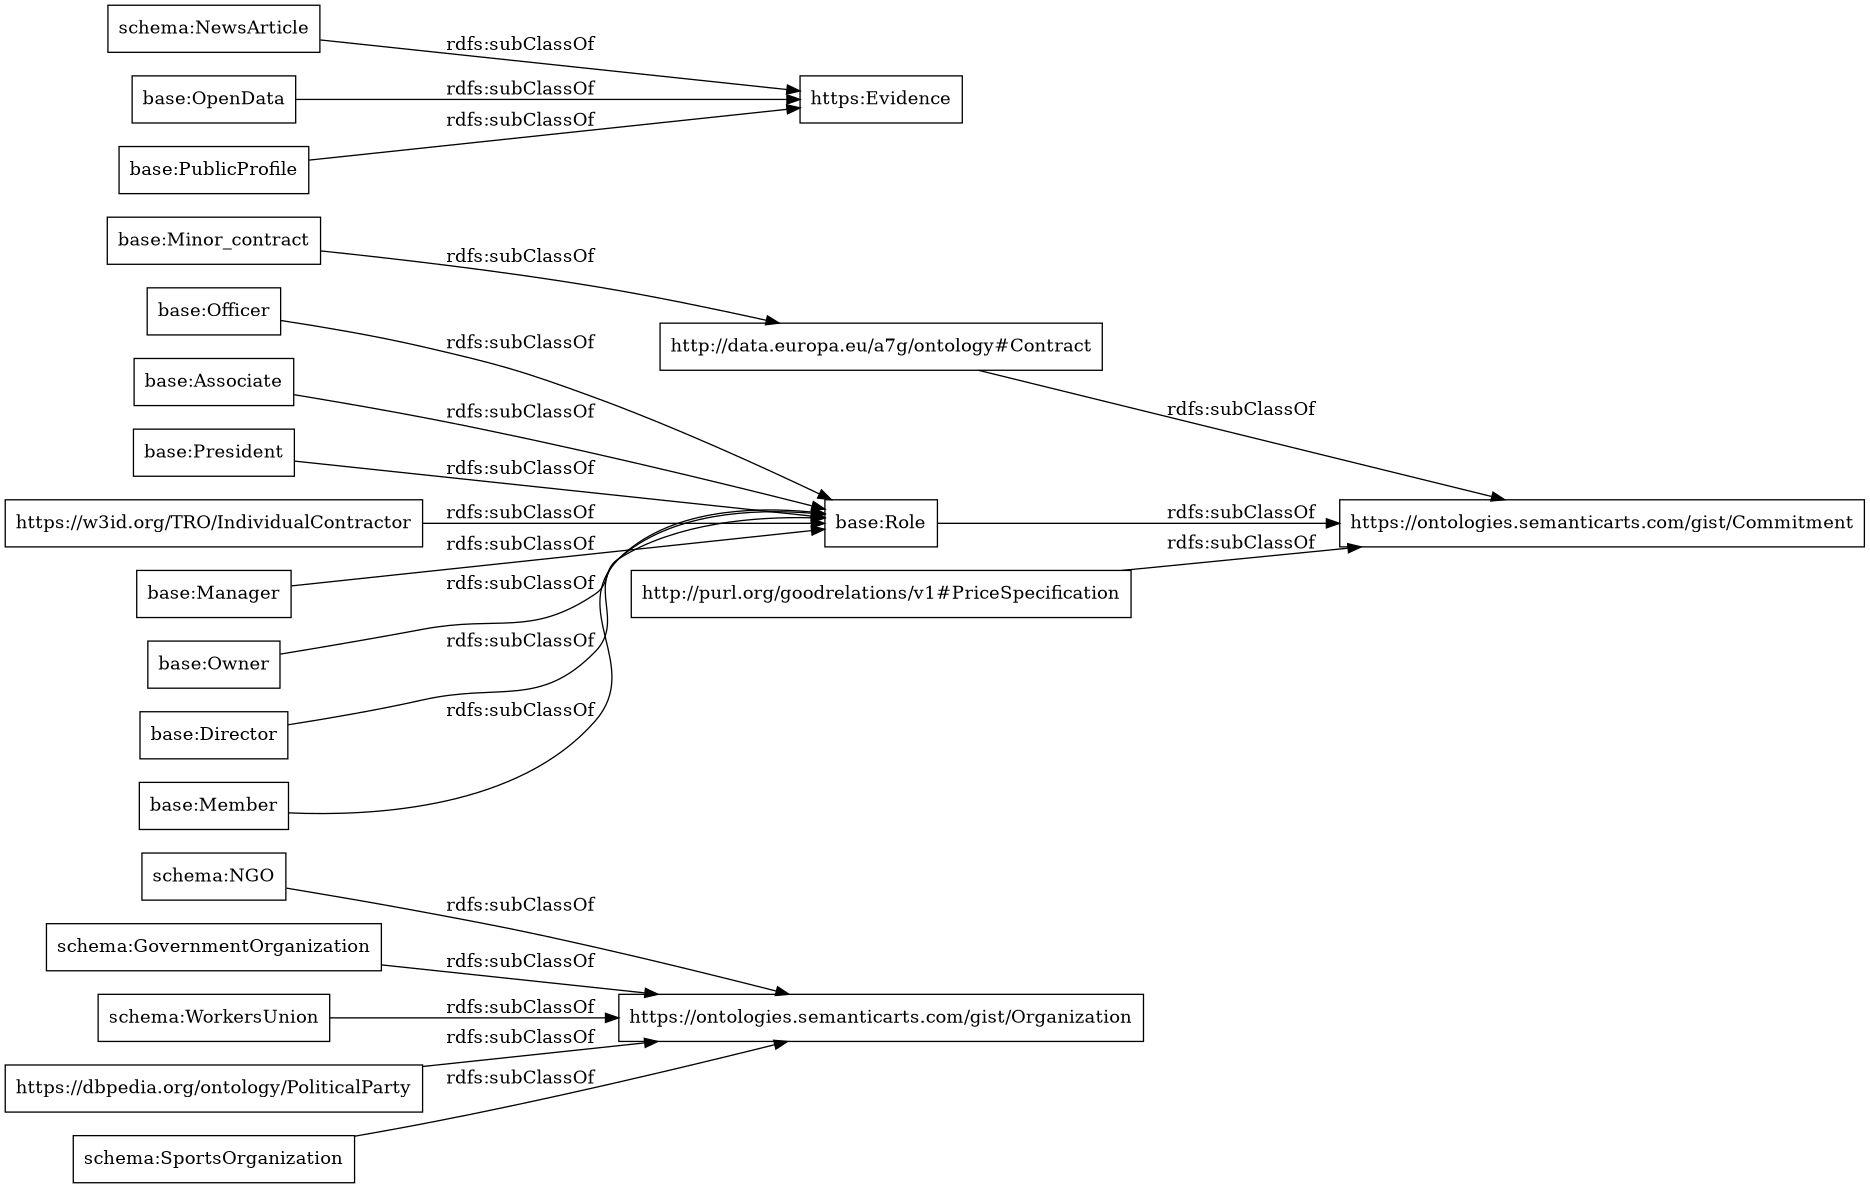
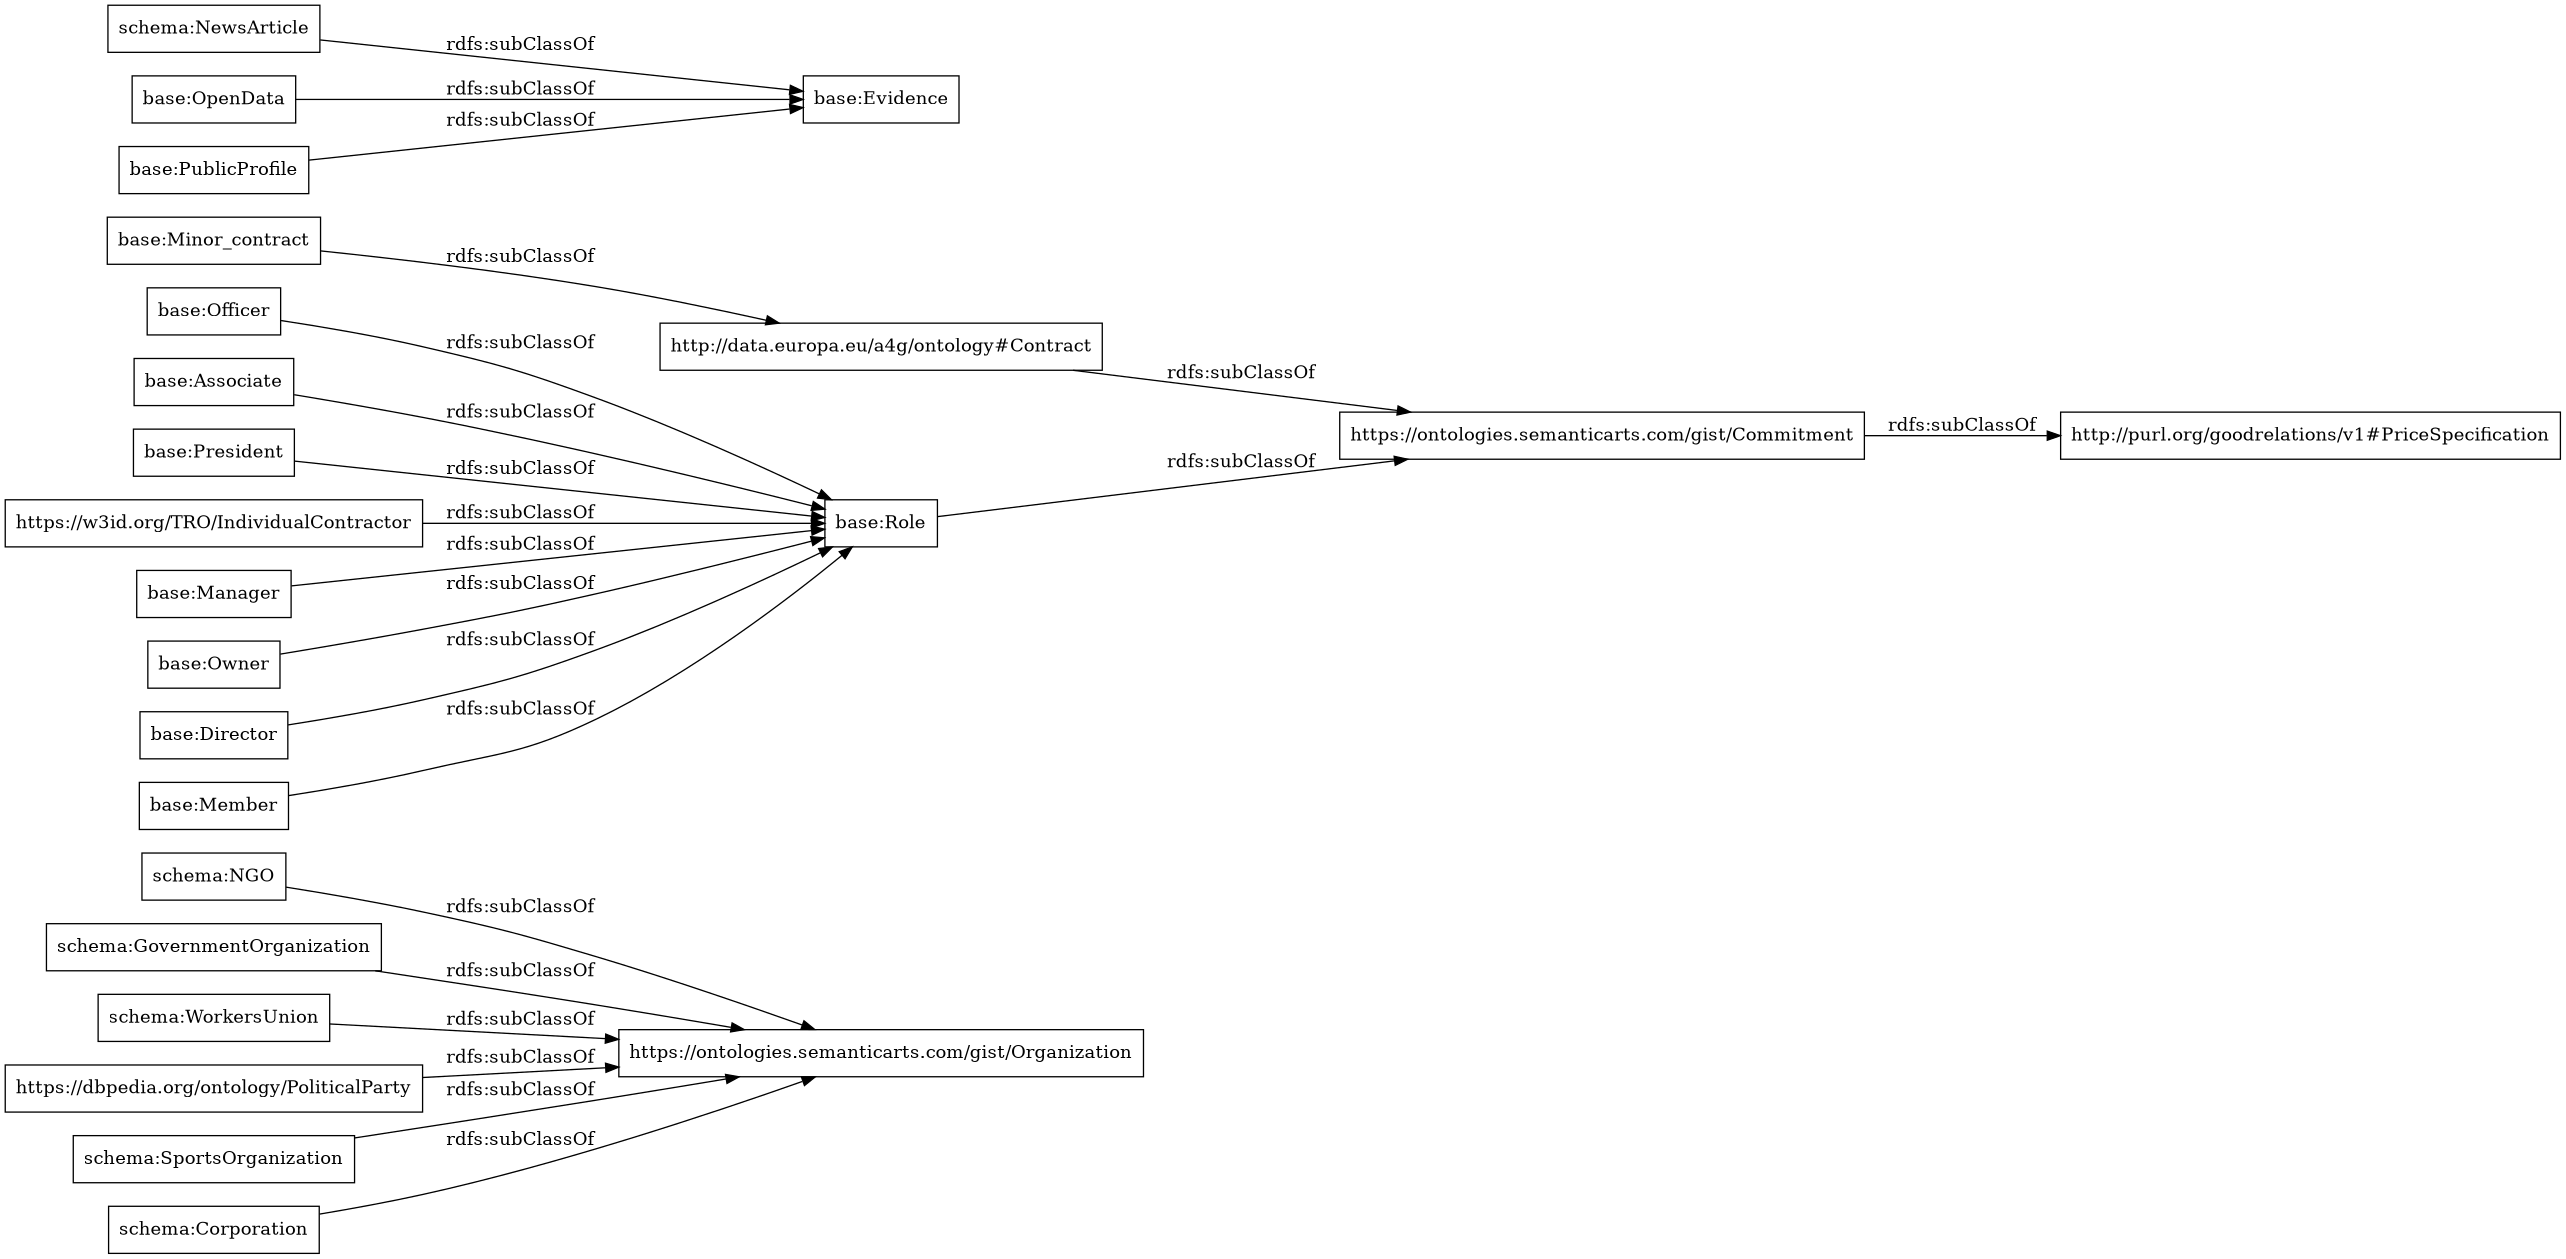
node "https:Evidence": label "https:Evidence" -> "base:Evidence"
node "http://data.europa.eu/a7g/ontology#Contract": label "http://data.europa.eu/a7g/ontology#Contract" -> "http://data.europa.eu/a4g/ontology#Contract"
edge "http://purl.org/goodrelations/v1#PriceSpecification" -> "https://ontologies.semanticarts.com/gist/Commitment": reversed
node "schema:Corporation": added
